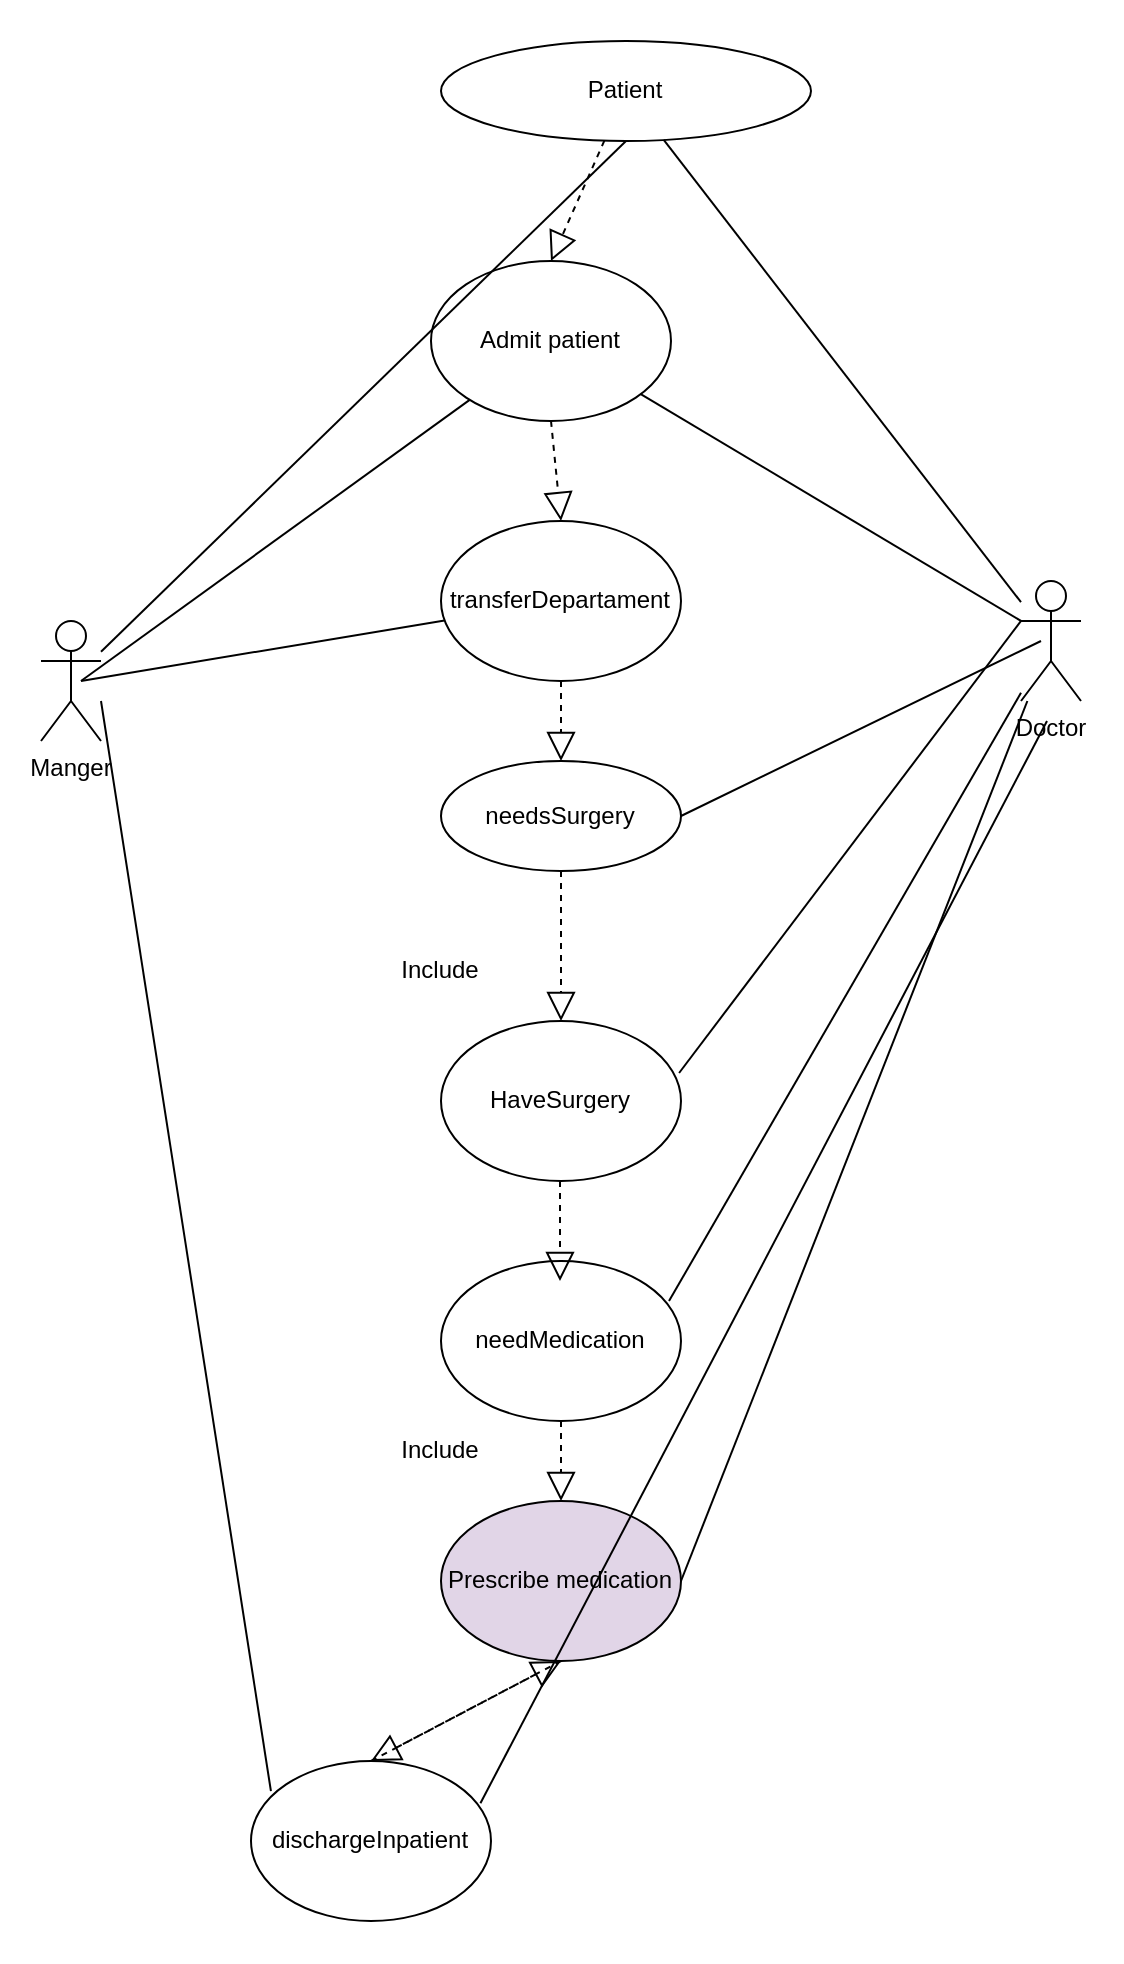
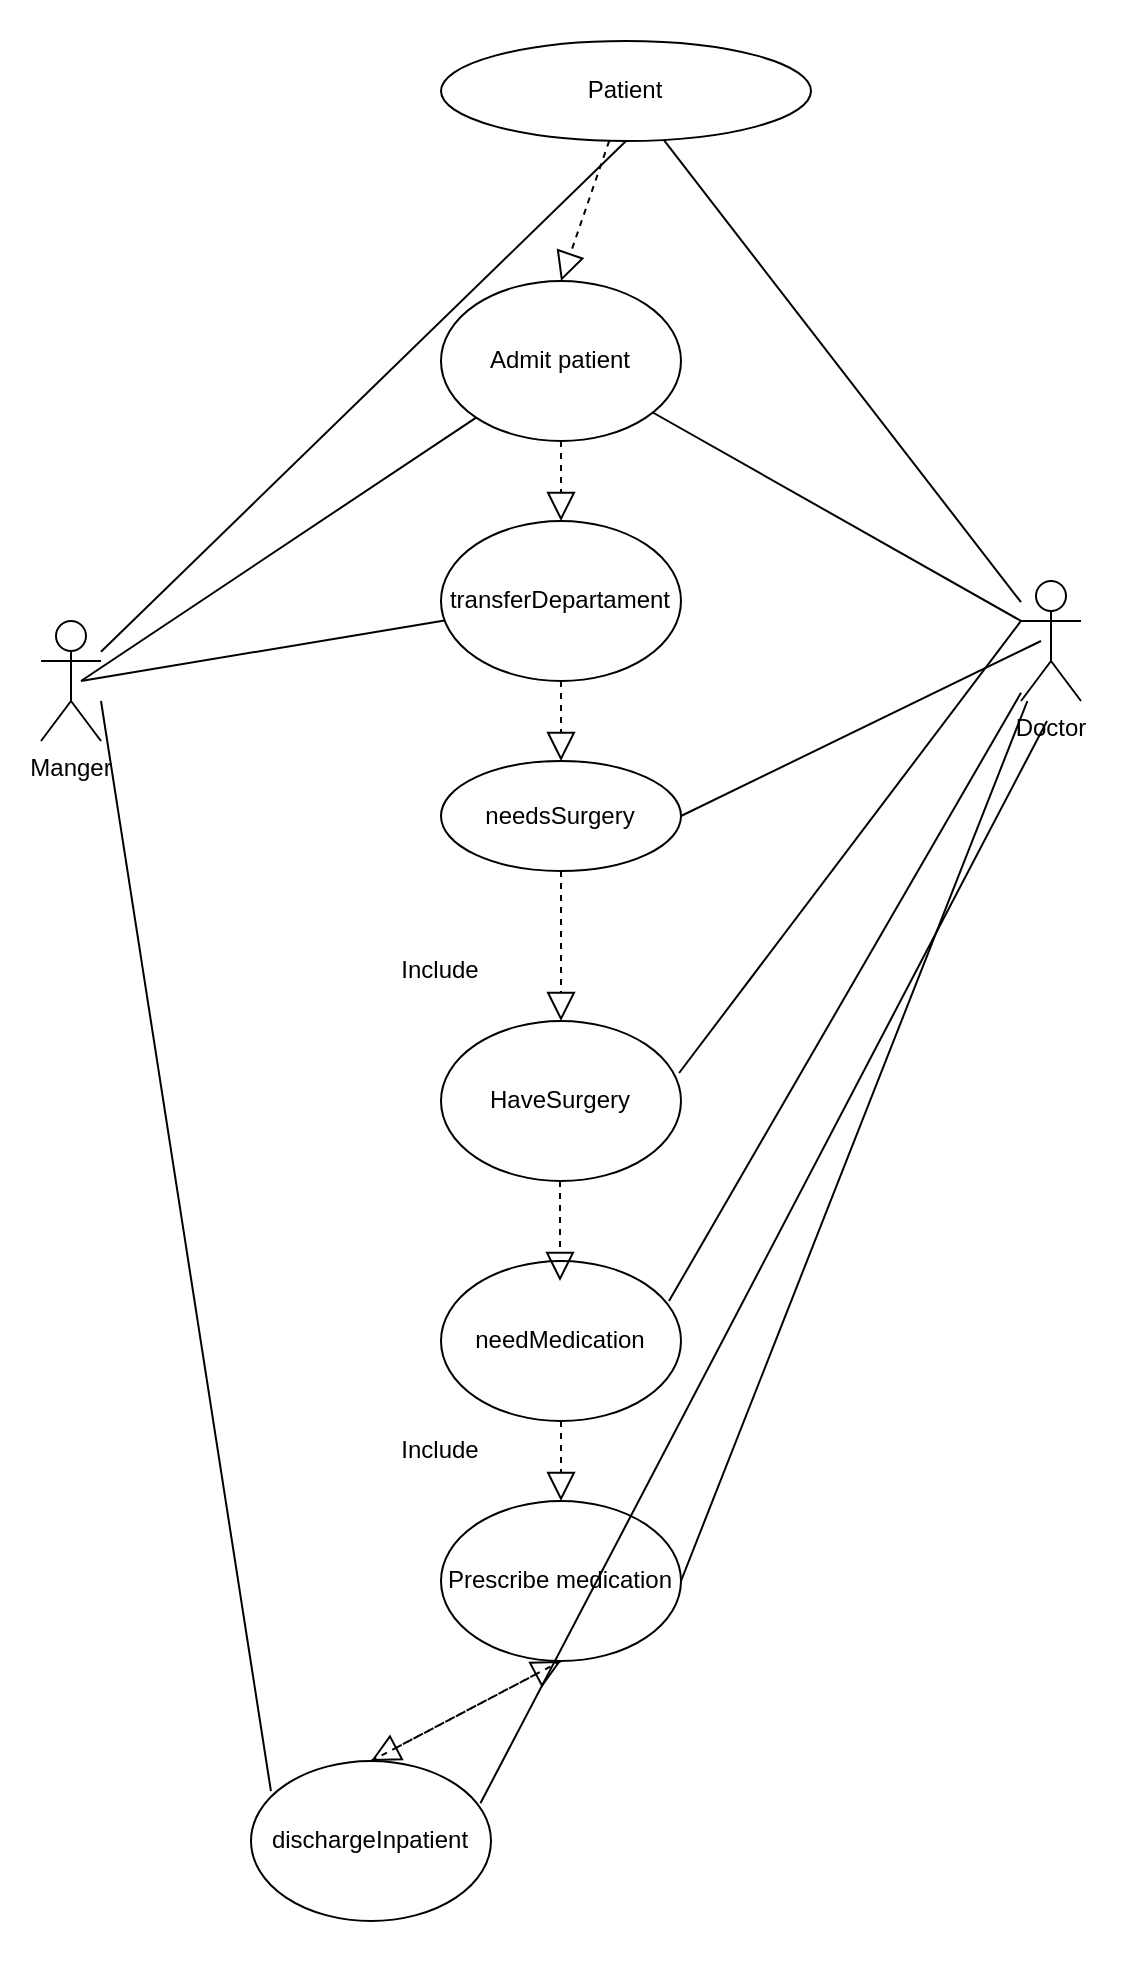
node "Admit patient": moved (551, 341) -> (561, 361)
node "Prescribe medication": fillcolor #e1d5e7 -> #ffffff
